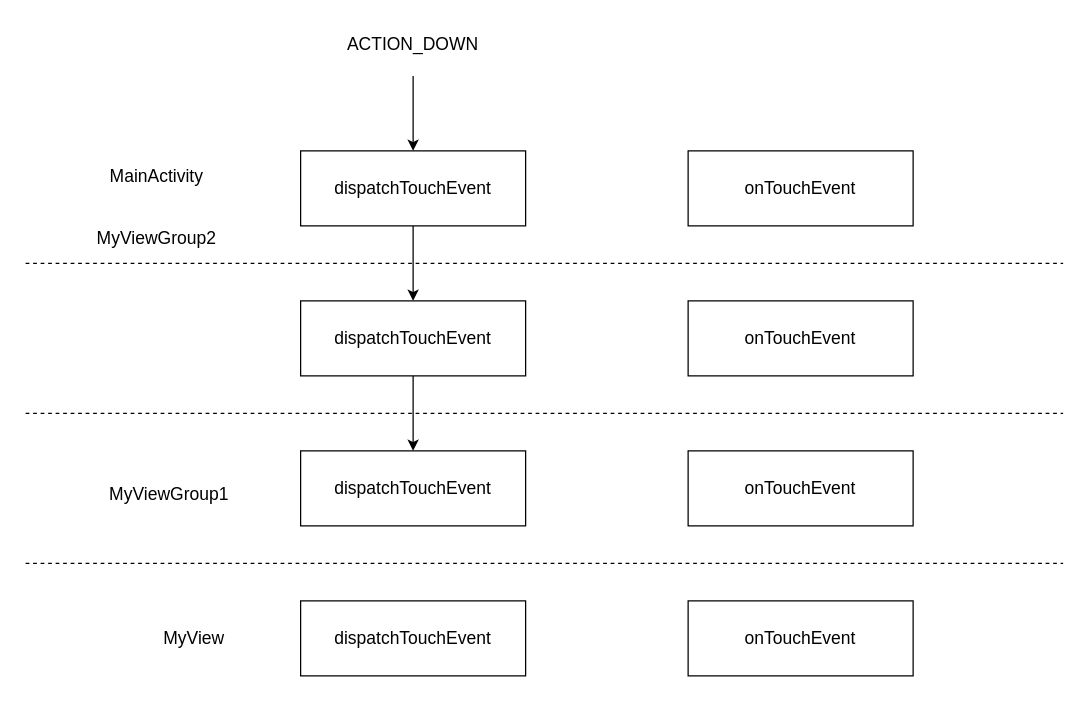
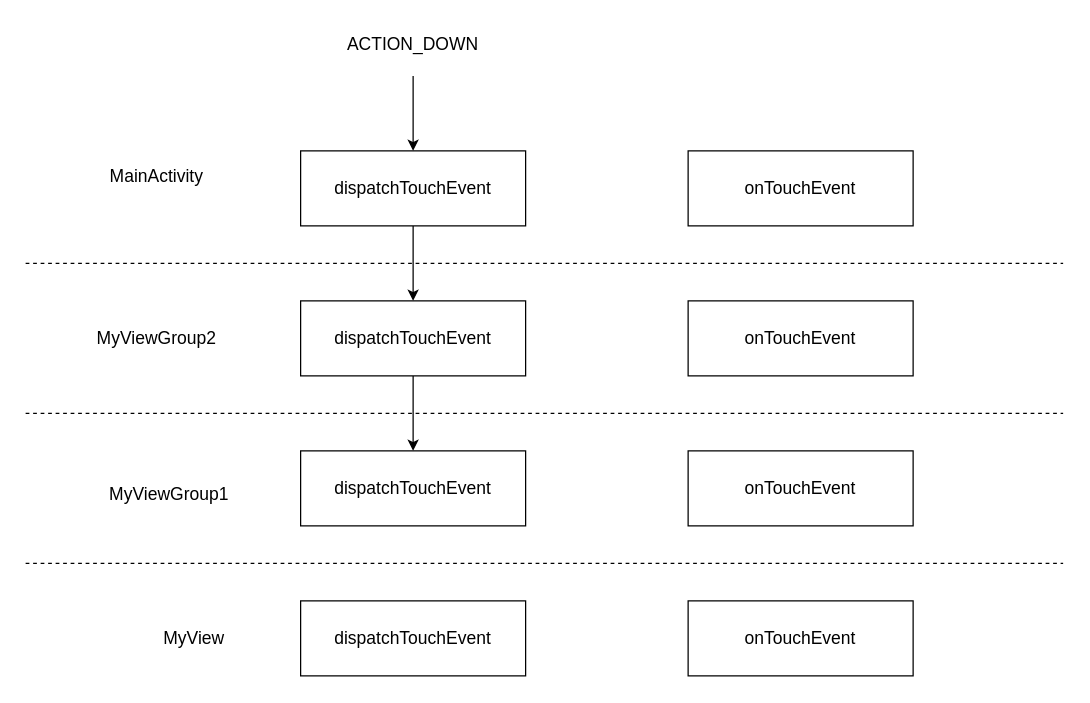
node "MyViewGroup2": moved (157, 238) -> (157, 338)
